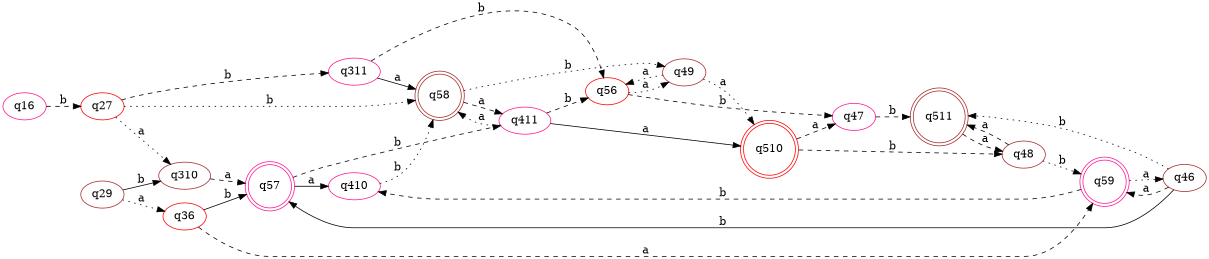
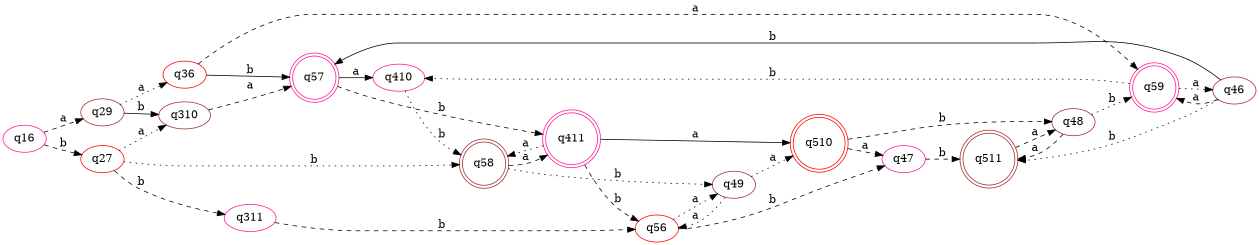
edge "q311" -> "q58": removed, label "a"
node "q411": shape ellipse -> doublecircle
edge "q16" -> "q29": added, label "a"
edge "q59" -> "q410": style dashed -> dotted
